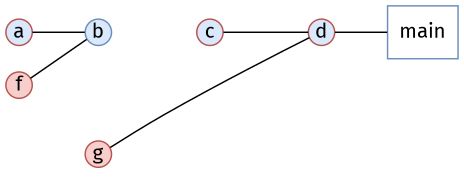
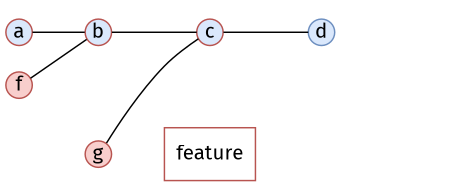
node "b": color #6c8ebf -> #b85450
edge "b" -- "c": added
node "d": color #b85450 -> #6c8ebf
node "main": removed
edge "d" -- "g": now "c" -- "g"
node "feature": added
